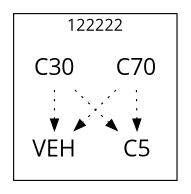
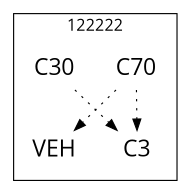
edge "C30" -> "VEH": removed
node "C5": label "C5" -> "C3"
